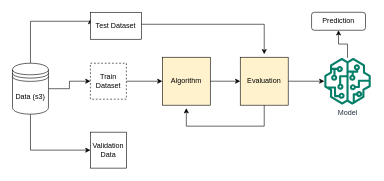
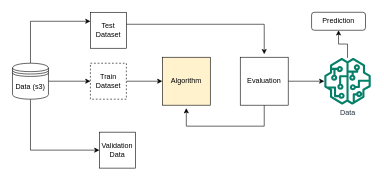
node "Test Dataset": size 51x27 -> 36x36
edge "Algorithm" -> "Evaluation": removed
node "Evaluation": fillcolor #fff2cc -> #ffffff
node "Data (s3)": size 36x51 -> 36x36
node "Model": label "Model" -> "Data"
node "Validation Data": moved (108, 150) -> (117, 150)
